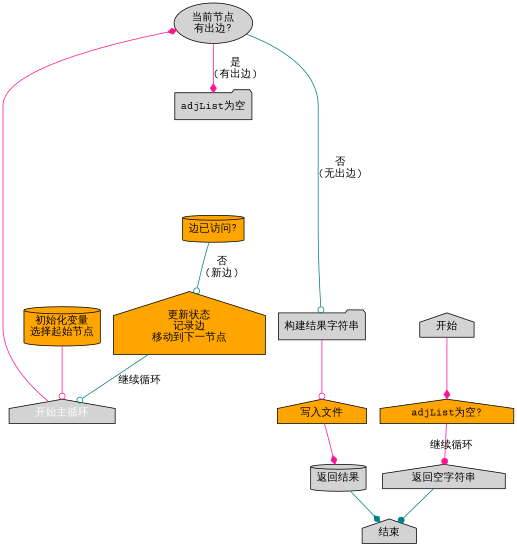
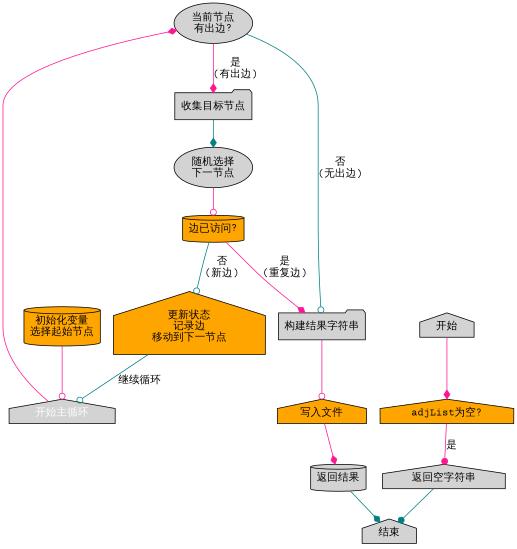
node "adjList为空": label "adjList为空" -> "收集目标节点"
node "随机选择 下一节点": added
edge "边已访问?" -> "构建结果字符串": added, label "是 (重复边)"
edge "adjList为空?" -> "返回空字符串": label "继续循环" -> "是"
